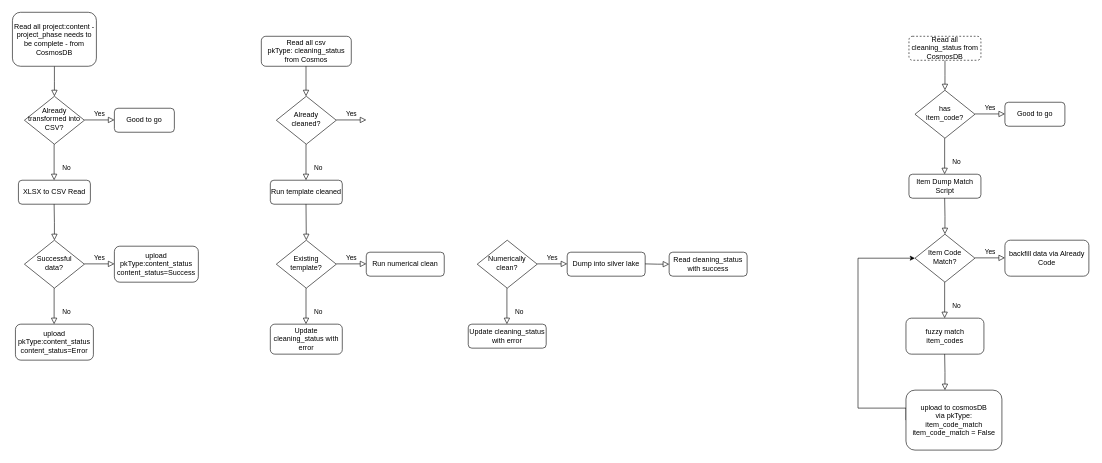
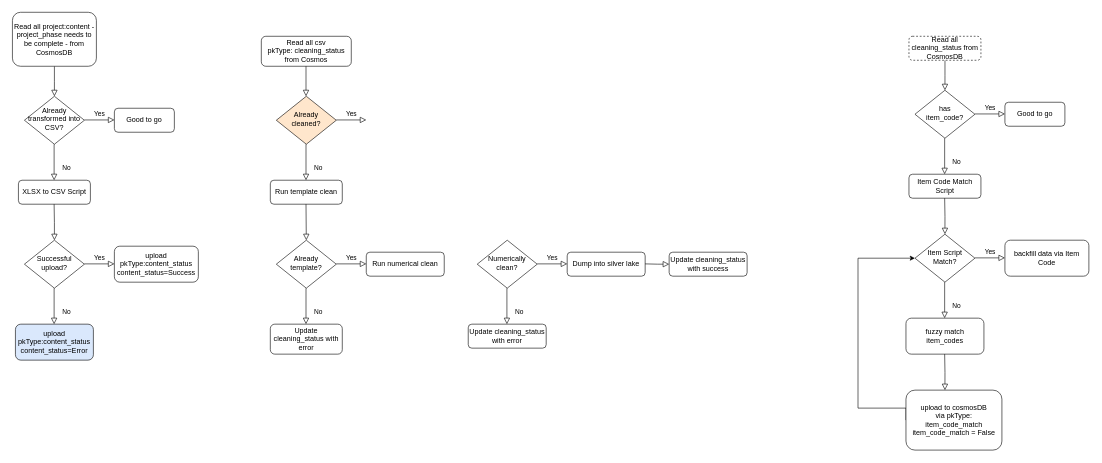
node "Already cleaned?": fillcolor #ffffff -> #ffe6cc
node "Item Dump Match Script": label "Item Dump Match Script" -> "Item Code Match Script"
node "XLSX to CSV Read": label "XLSX to CSV Read" -> "XLSX to CSV Script"
node "Run template cleaned": label "Run template cleaned" -> "Run template clean"
node "Item Code Match?": label "Item Code Match?" -> "Item Script Match?"
node "backfill data via Already Code": label "backfill data via Already Code" -> "backfill data via Item Code"
node "Successful data?": label "Successful data?" -> "Successful upload?"
node "Existing template?": label "Existing template?" -> "Already template?"
node "Read cleaning_status with success": label "Read cleaning_status with success" -> "Update cleaning_status with success"
node "upload pkType:content_status content_status=Error": fillcolor #ffffff -> #dae8fc
